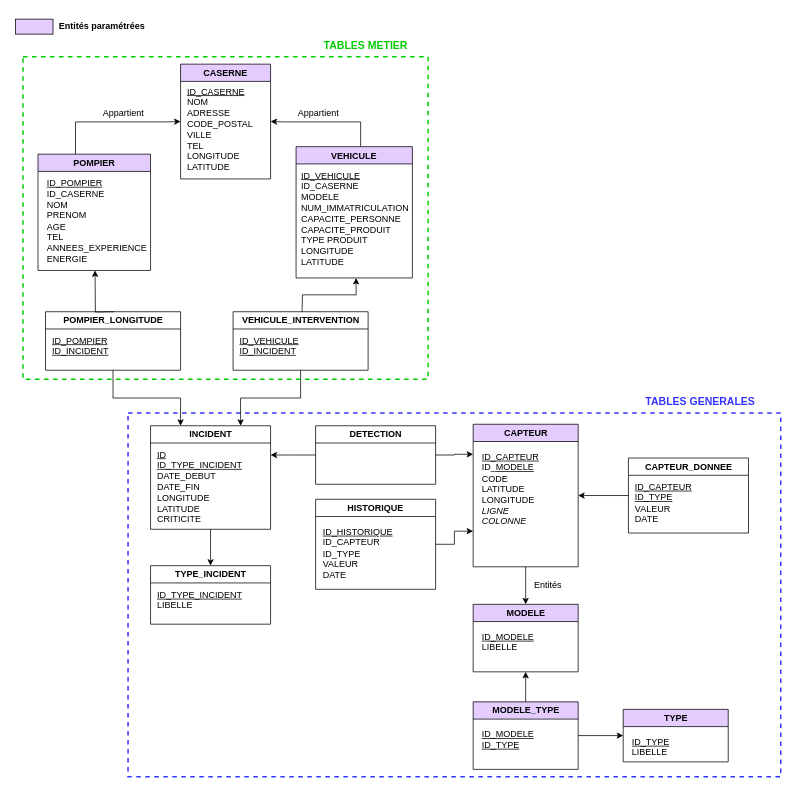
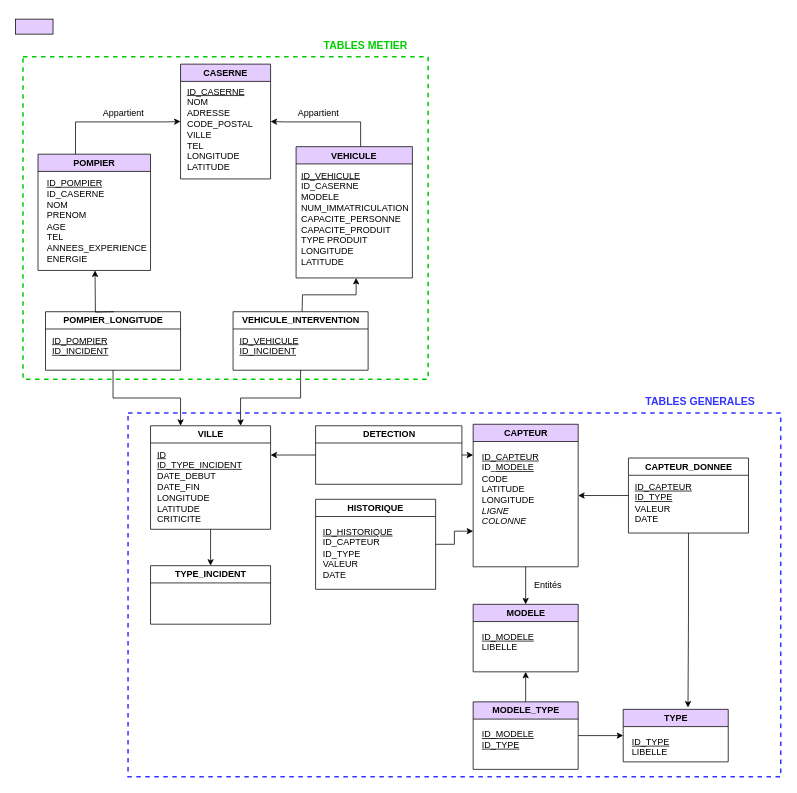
node "Entités paramétrées": removed
node "INCIDENT": label "INCIDENT" -> "VILLE"
node "DETECTION": size 120x59 -> 146x59
node "ID_TYPE_INCIDENT LIBELLE": removed
edge "CAPTEUR_DONNEE" -> "TYPE": added
